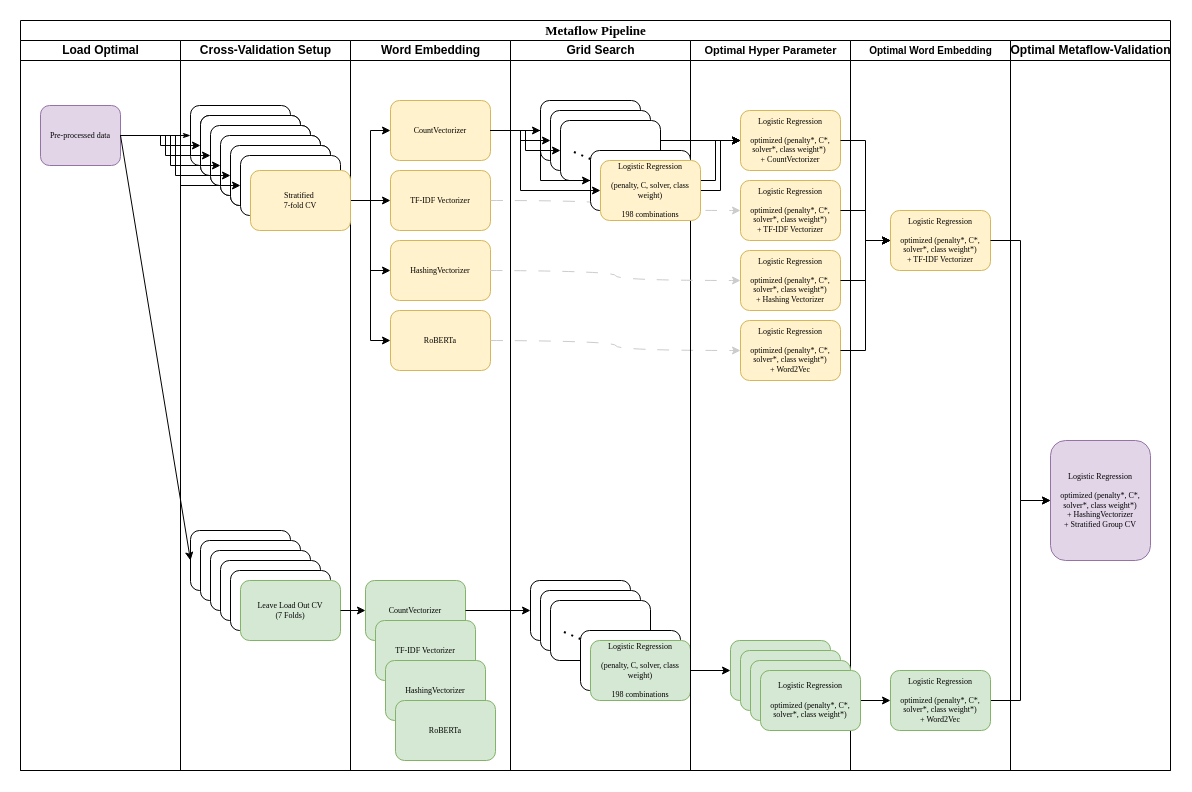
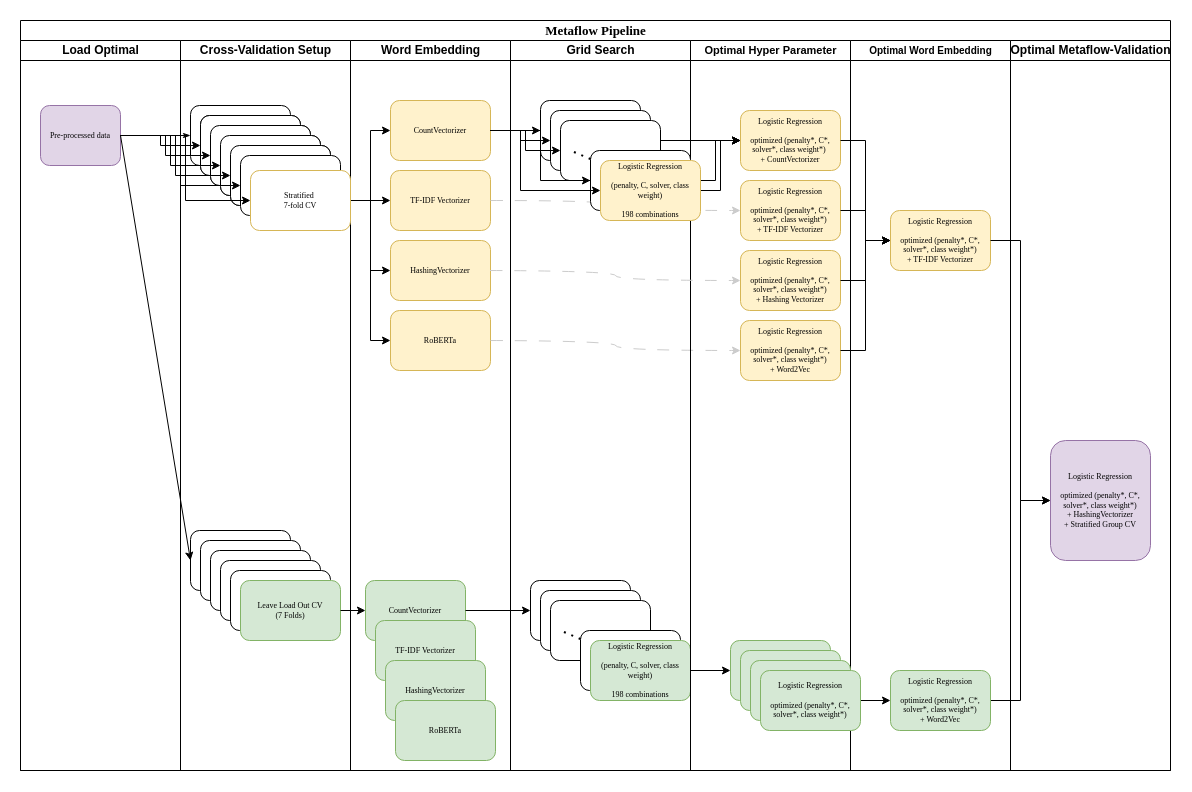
edge "Pre-processed data" -> "Stratified 7-fold CV": added
node "Stratified 7-fold CV": fillcolor #fff2cc -> #ffffff
